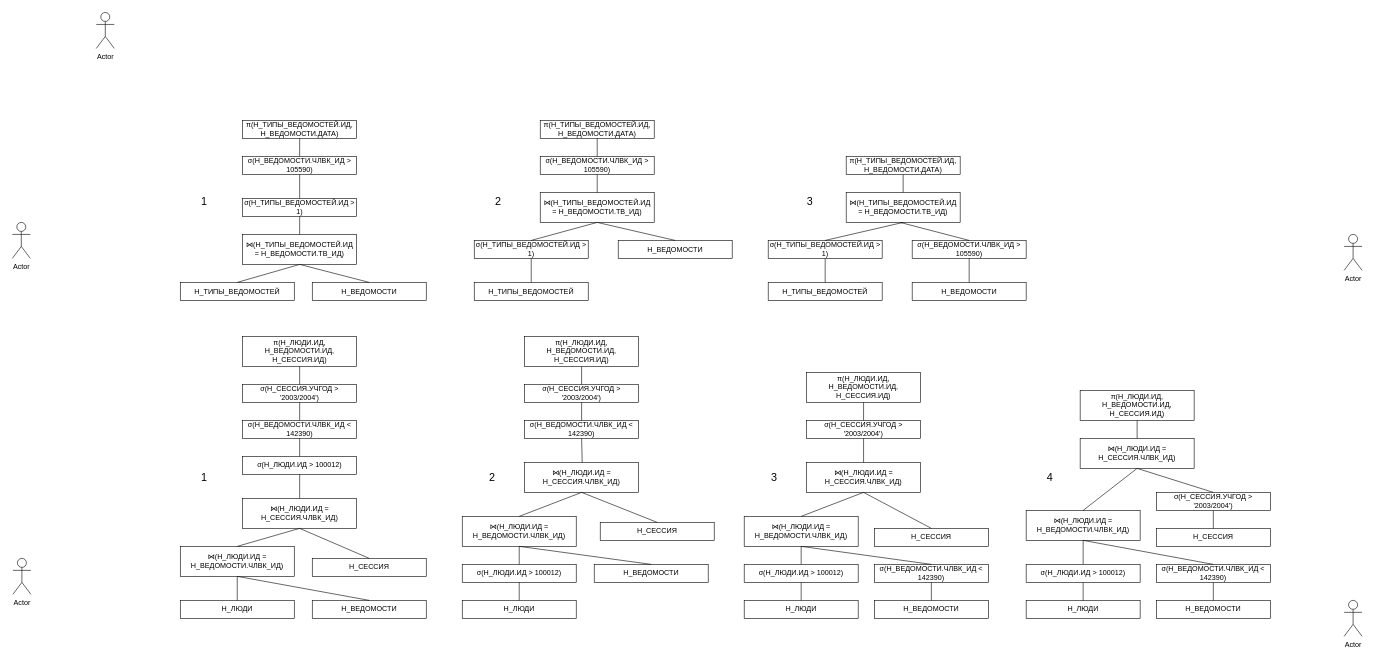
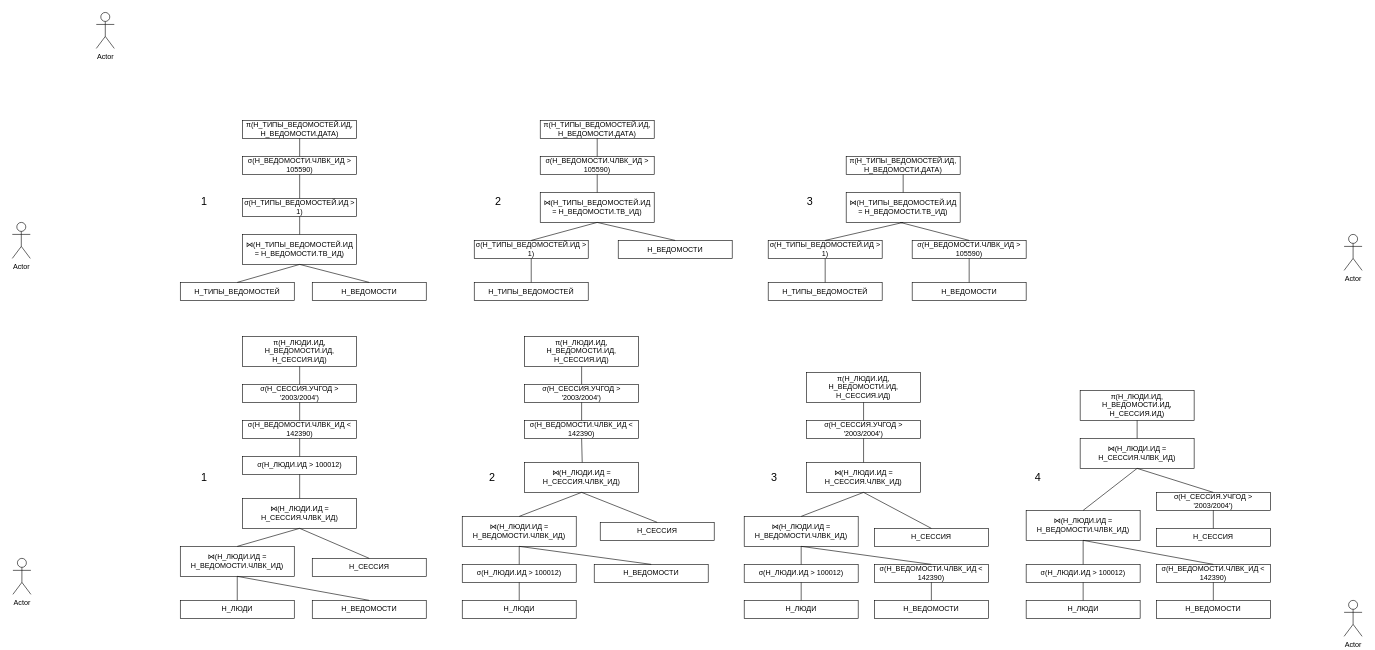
node "4": moved (1050, 477) -> (1038, 477)
